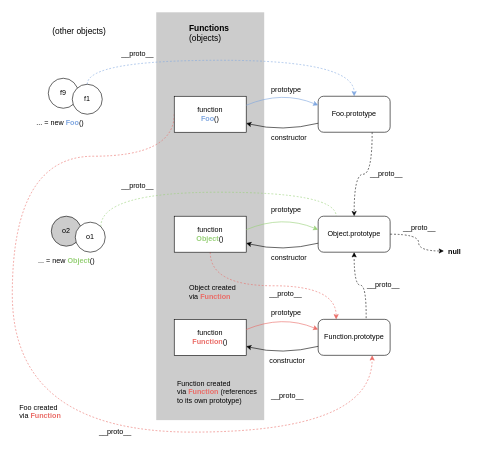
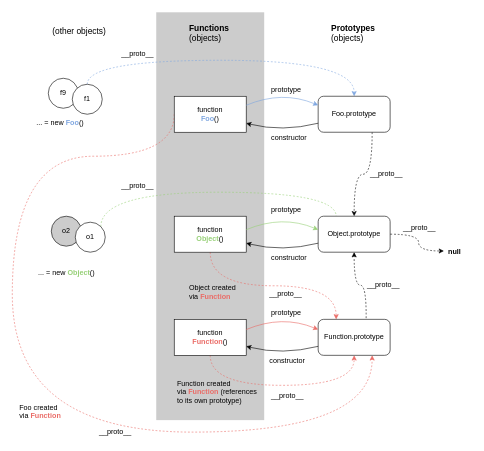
node "Prototypes (objects)": added
node "... = new Object()": moved (66, 261) -> (66, 273)
edge "function Function()" -> "Function.prototype": added
